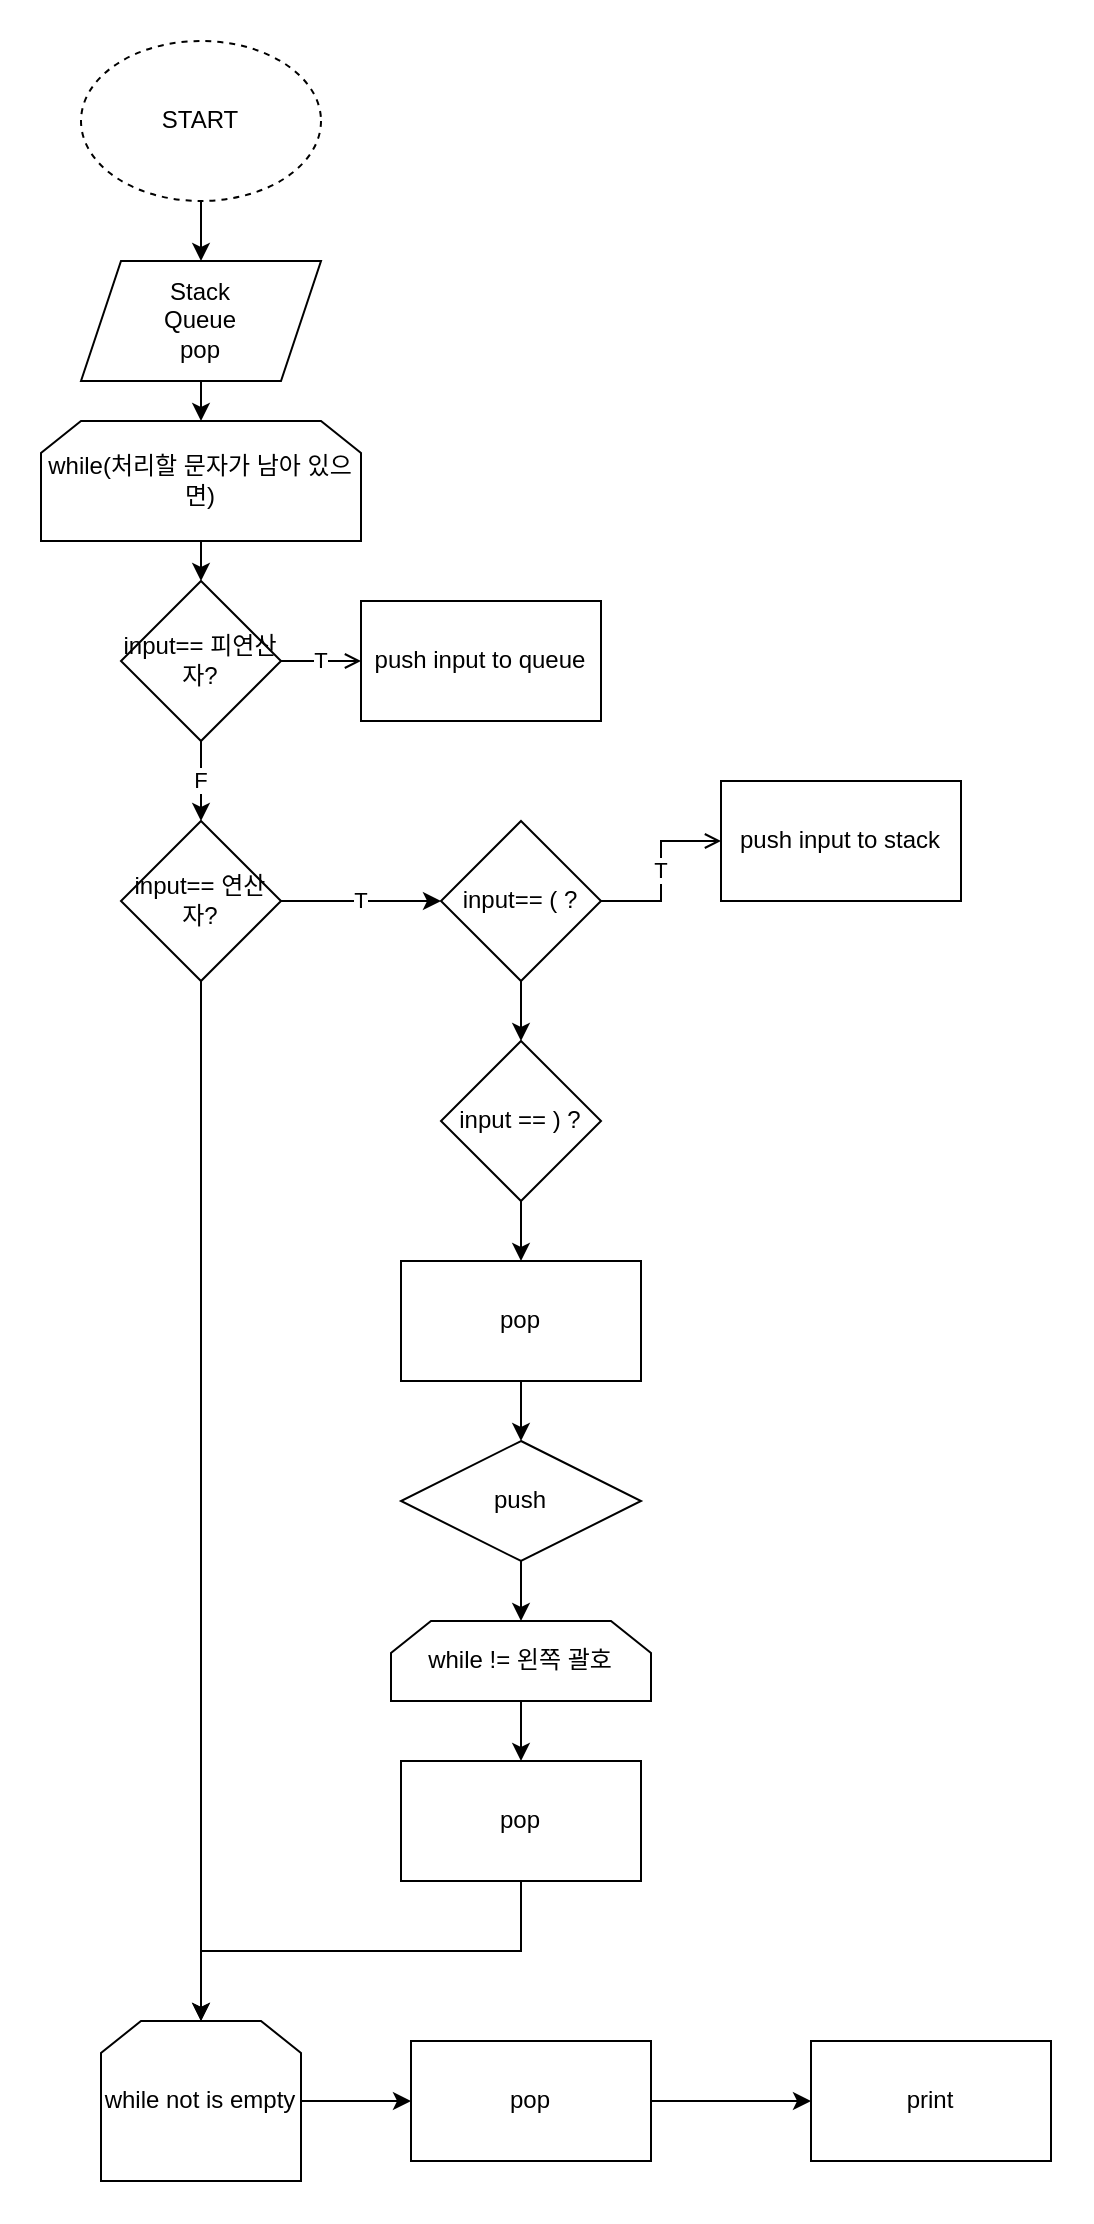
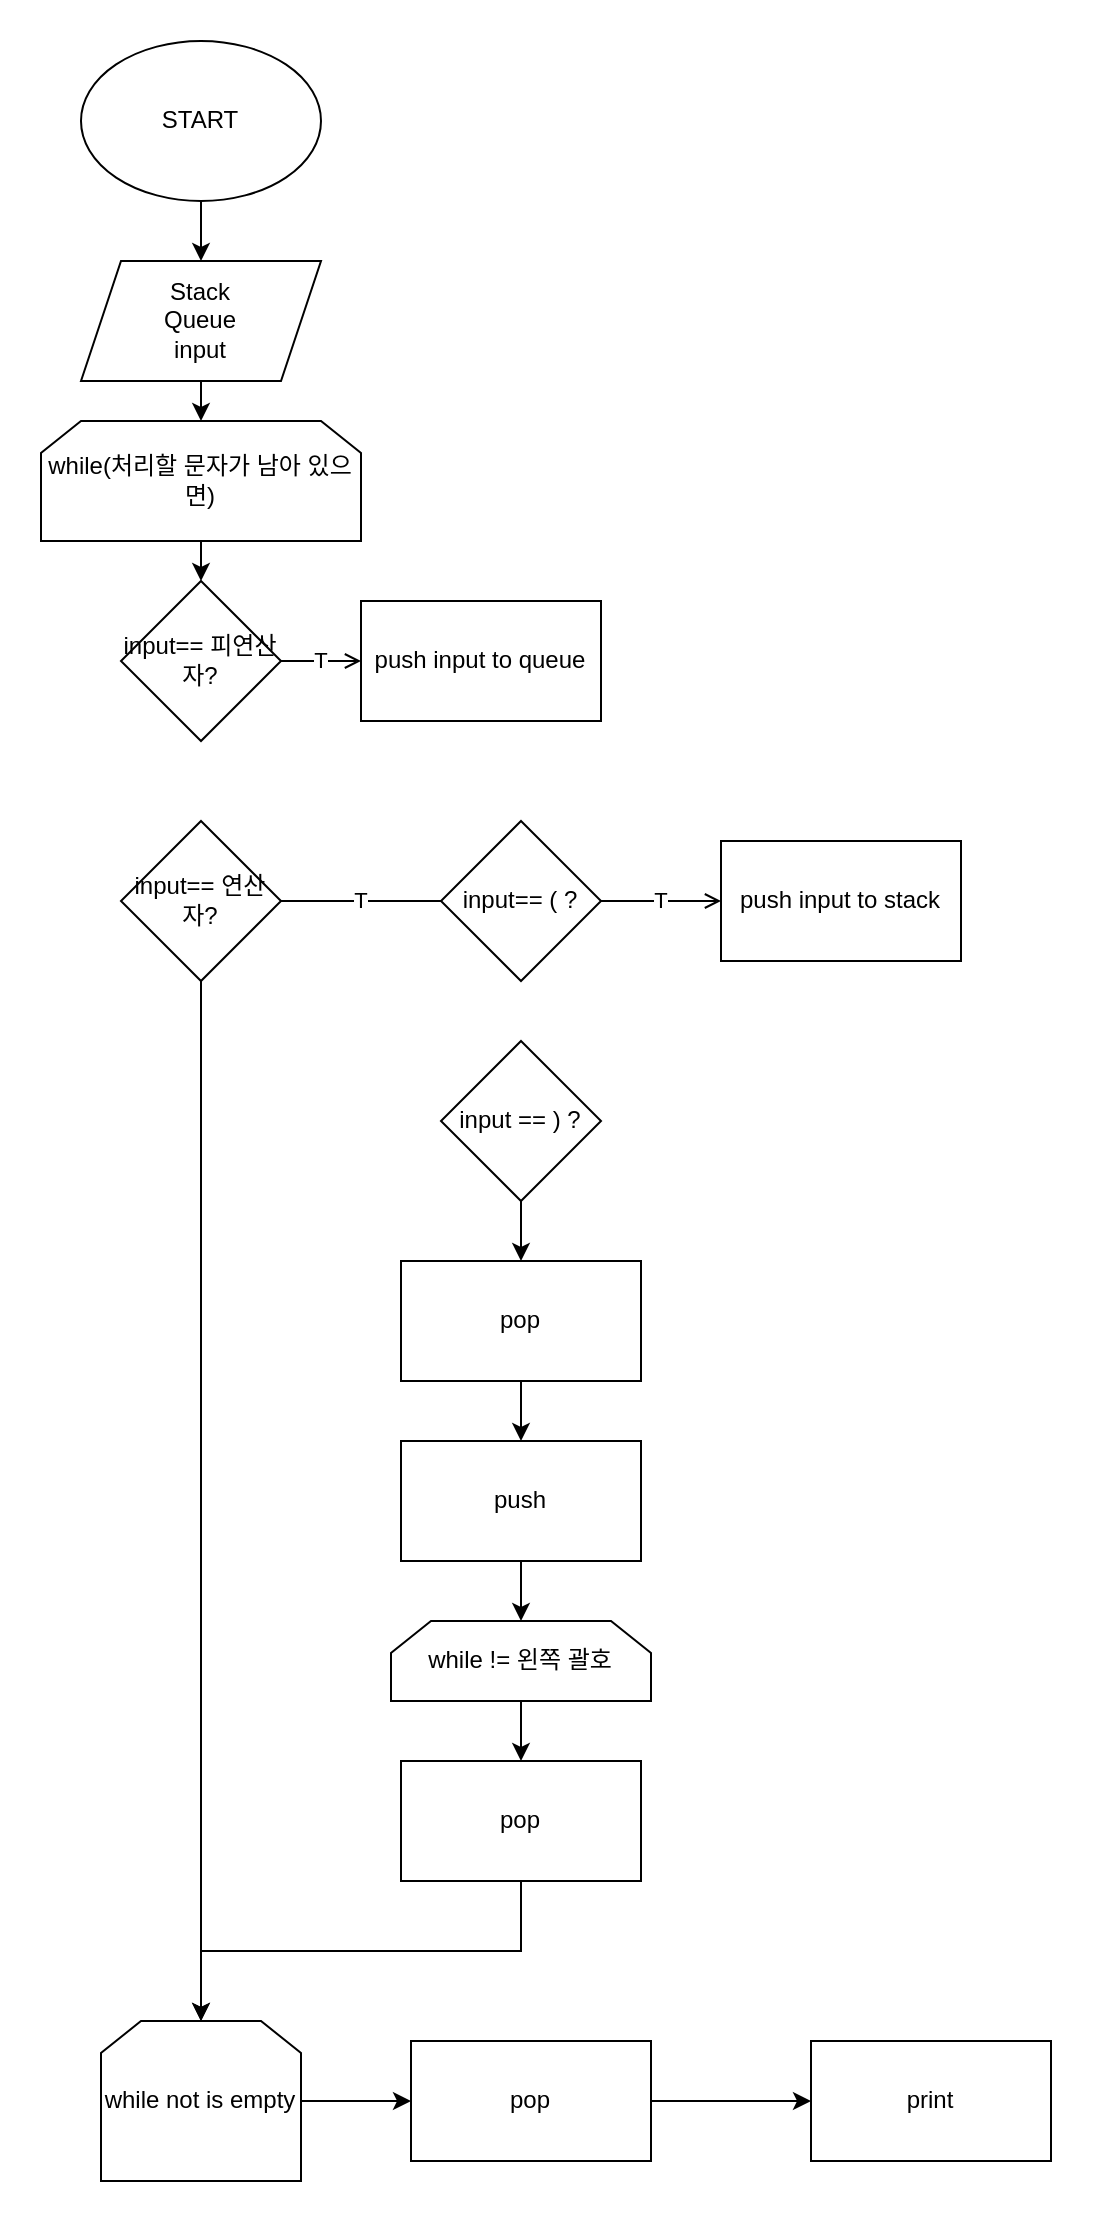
node "START": style dashed -> solid
node "Stack Queue pop": label "Stack Queue pop" -> "Stack Queue input"
edge "input== 피연산자?" -> "input== 연산자?": removed, label "F"
node "push input to stack": moved (841, 841) -> (841, 901)
edge "input== 연산자?" -> "input== ( ?": arrowhead classic -> none
edge "input== ( ?" -> "input == ) ?": removed
node "push": shape diamond -> rectangle
